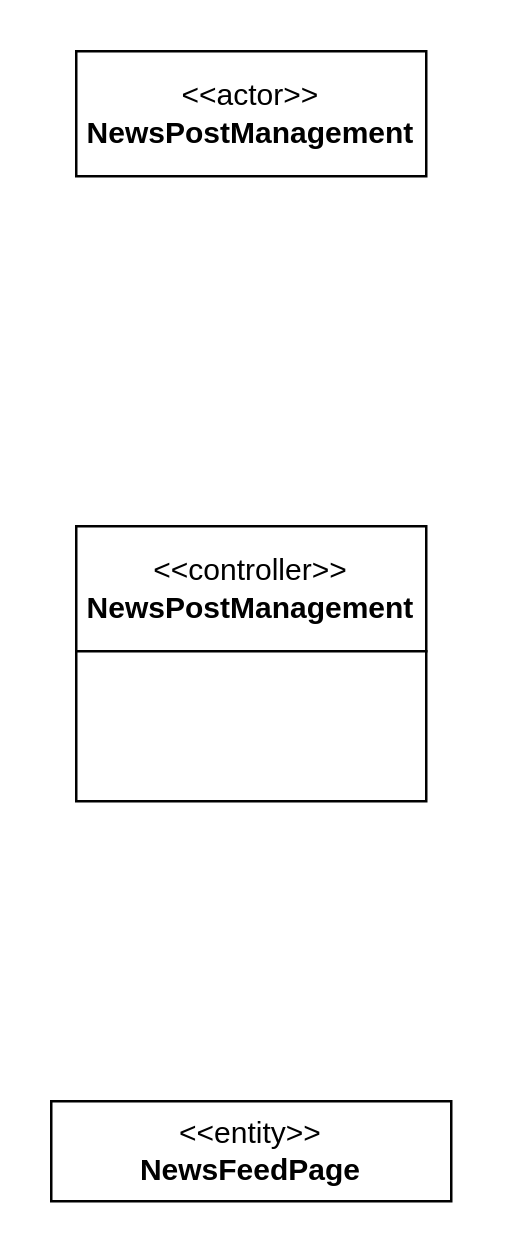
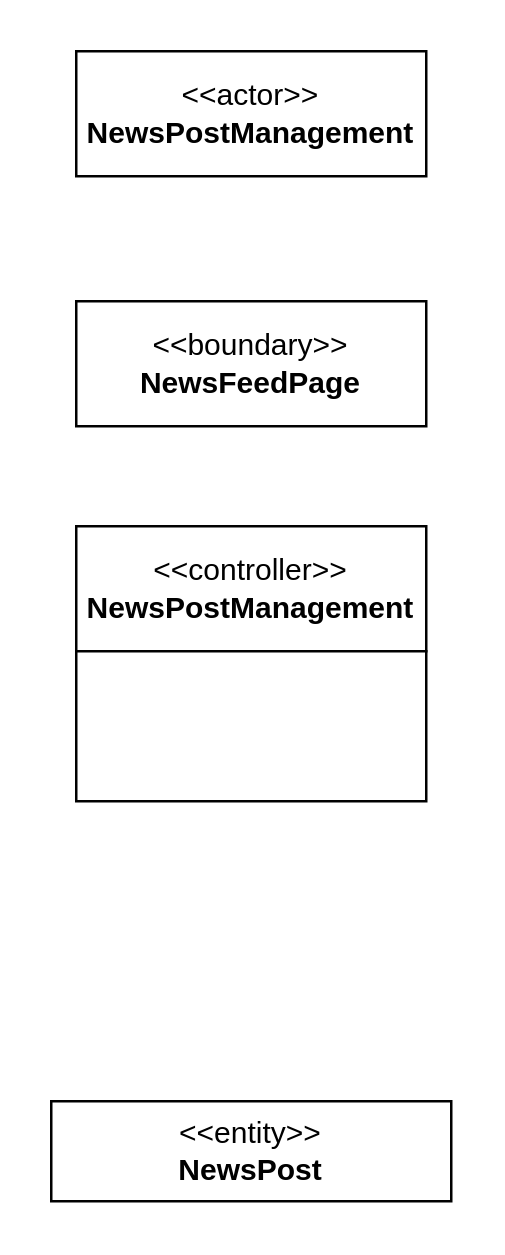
node "<<boundary>> NewsFeedPage": added
node "<<entity>> NewsFeedPage": label "<<entity>> NewsFeedPage" -> "<<entity>> NewsPost"
